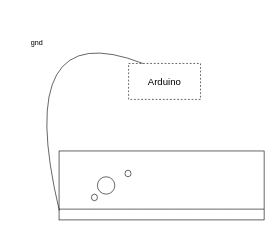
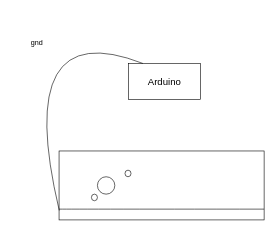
node "Arduino": style dashed -> solid
